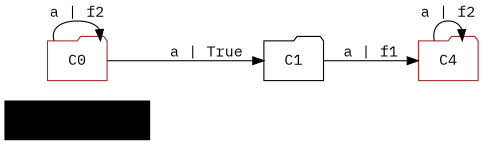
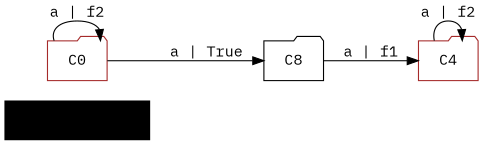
node "C1": label "C1" -> "C8"
